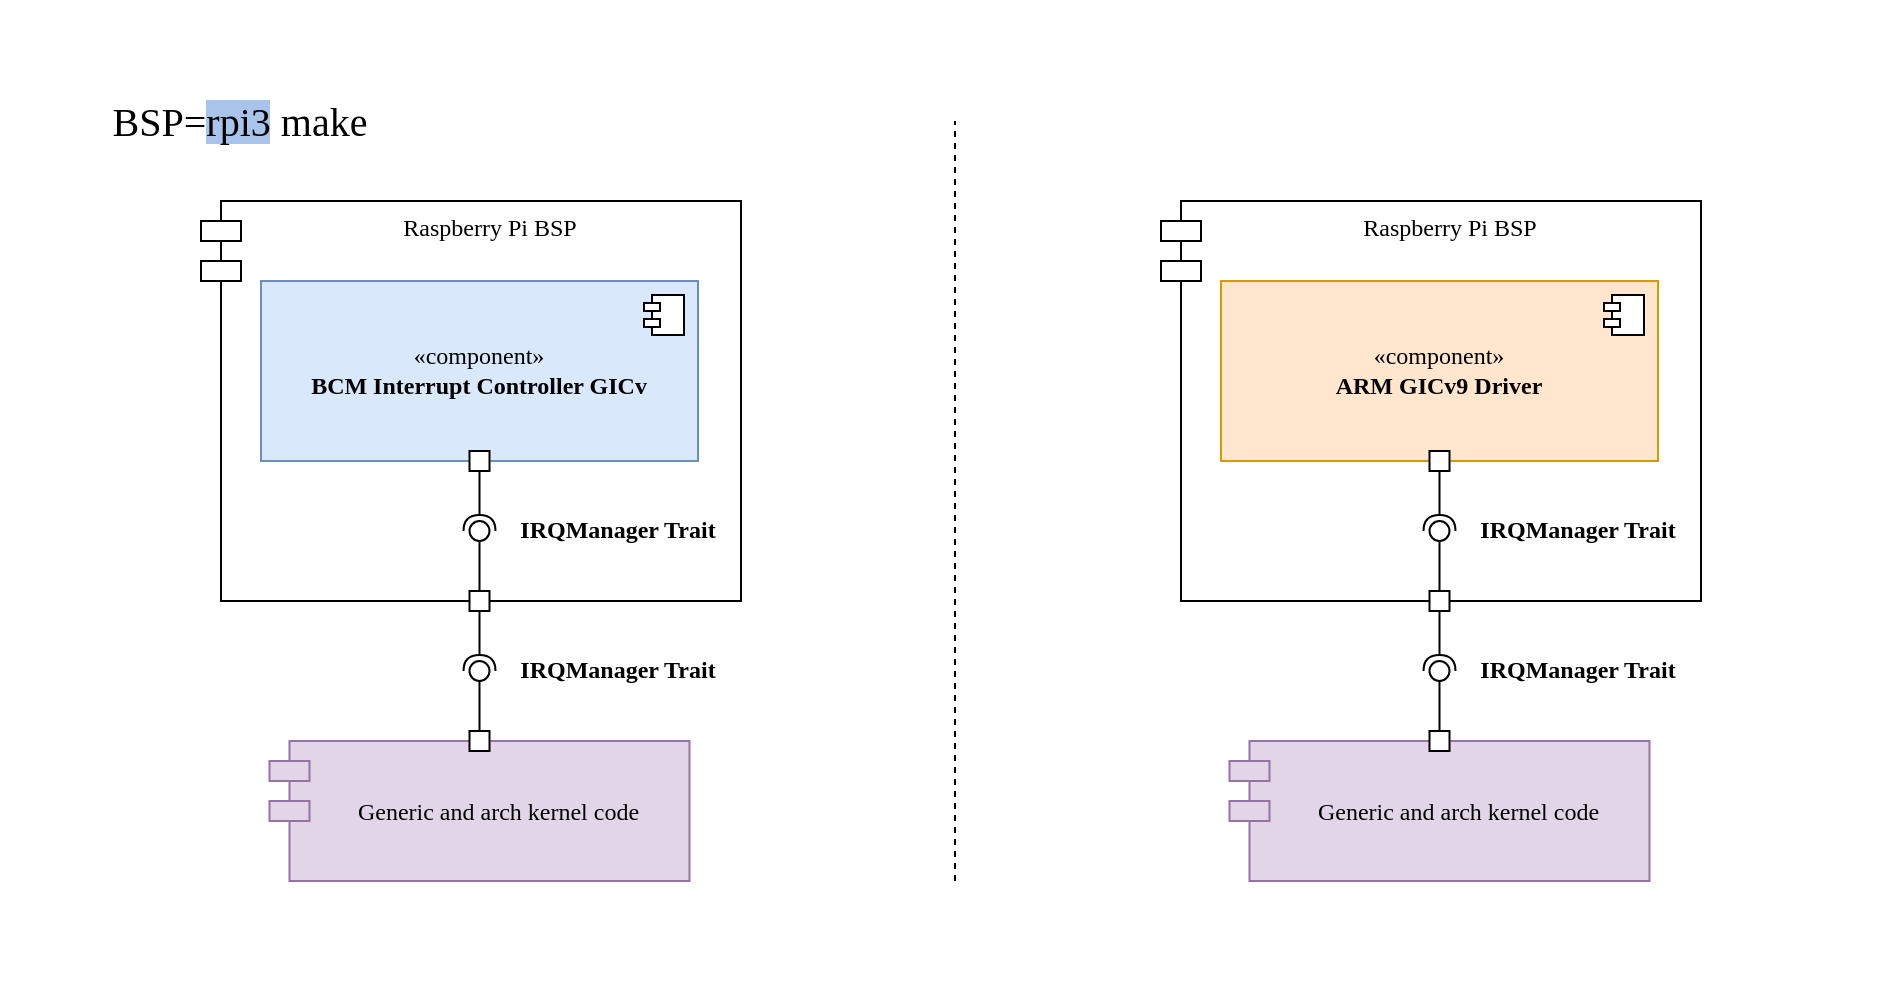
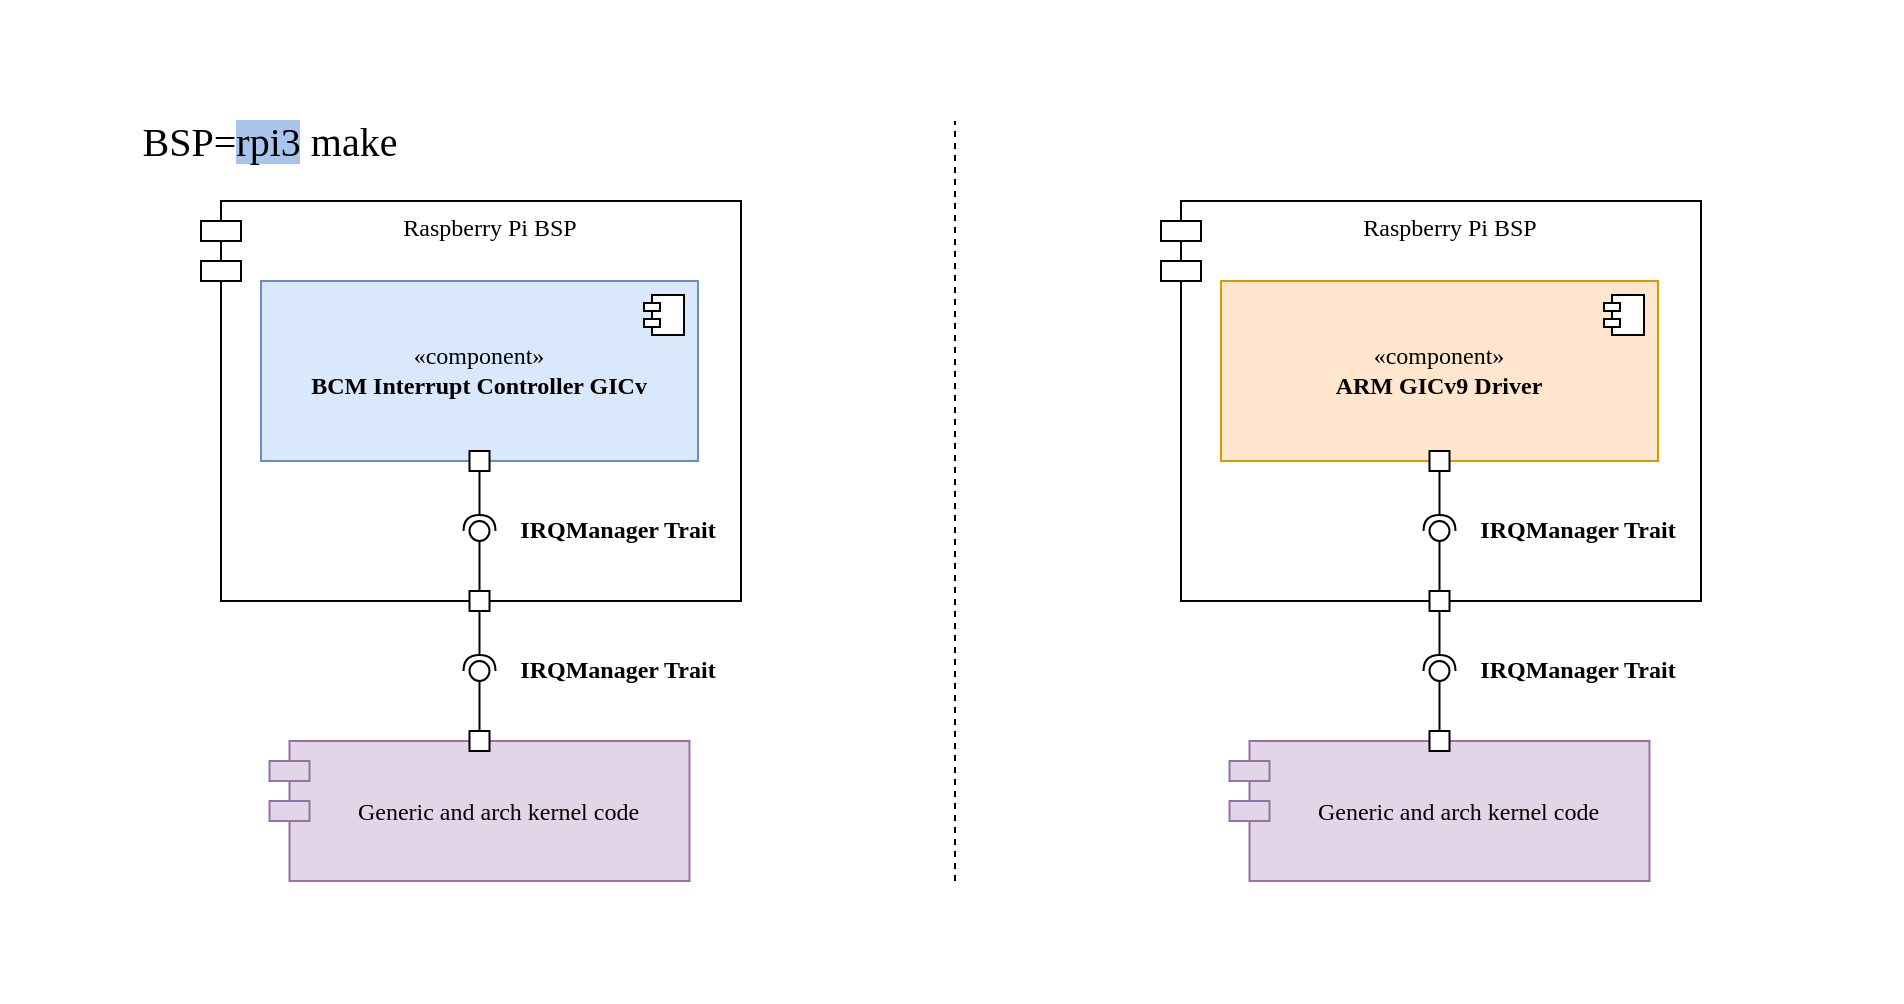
node "BSP=rpi3 make": moved (241, 121) -> (271, 141)
